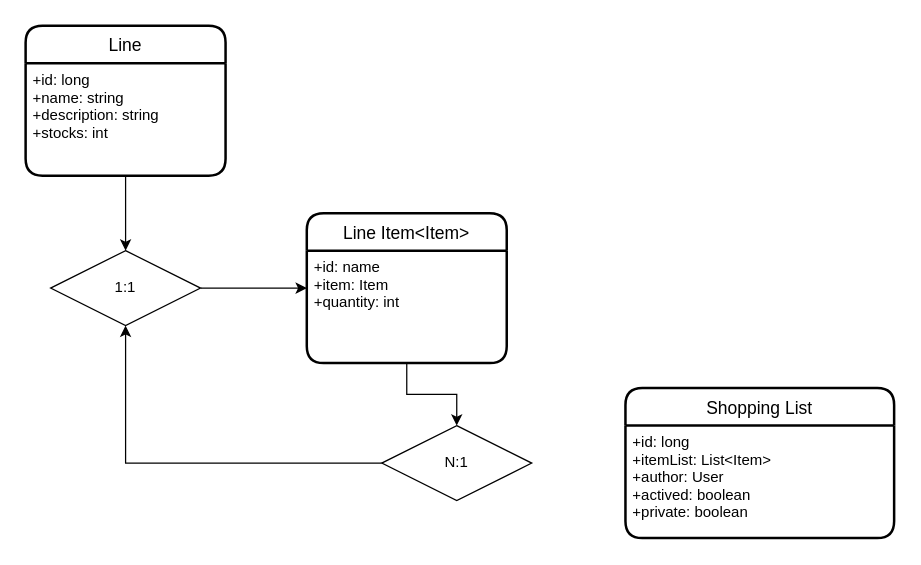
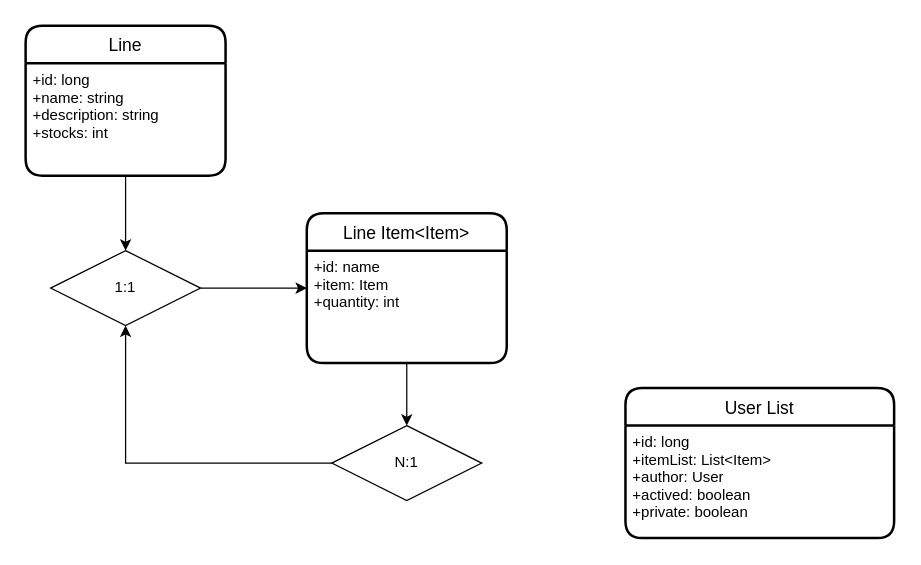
node "Shopping List": label "Shopping List" -> "User List"
node "N:1": moved (457, 463) -> (407, 463)
